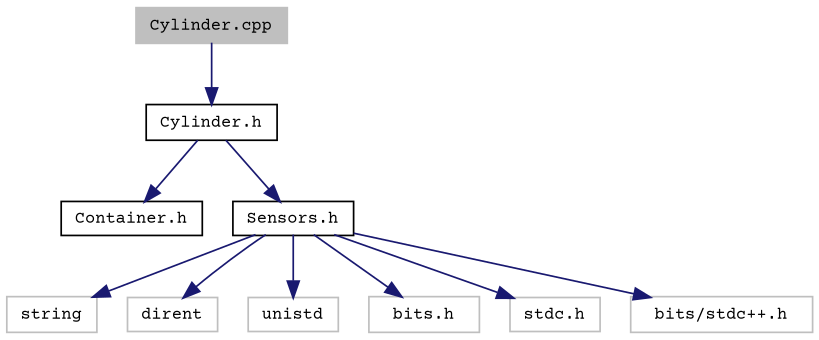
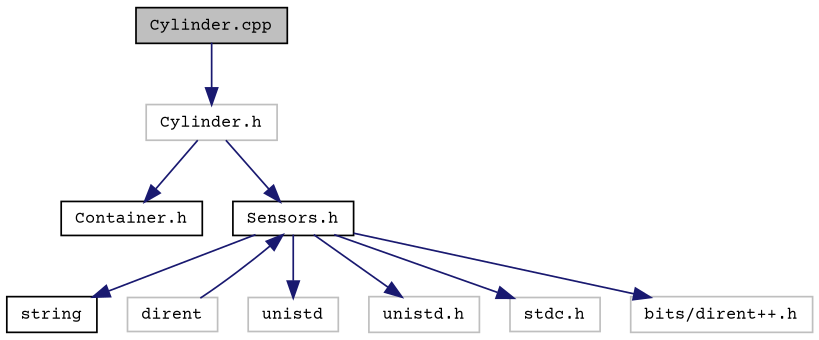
node "Cylinder.cpp": color grey75 -> black
node "Cylinder.h": color black -> grey75
edge "Sensors.h" -> "dirent": reversed
node "string": color grey75 -> black
node "bits.h": label "bits.h" -> "unistd.h"
node "bits/stdc++.h": label "bits/stdc++.h" -> "bits/dirent++.h"
